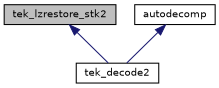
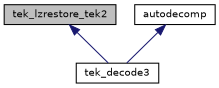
node "tek_lzrestore_stk2": label "tek_lzrestore_stk2" -> "tek_lzrestore_tek2"
node "tek_decode2": label "tek_decode2" -> "tek_decode3"
